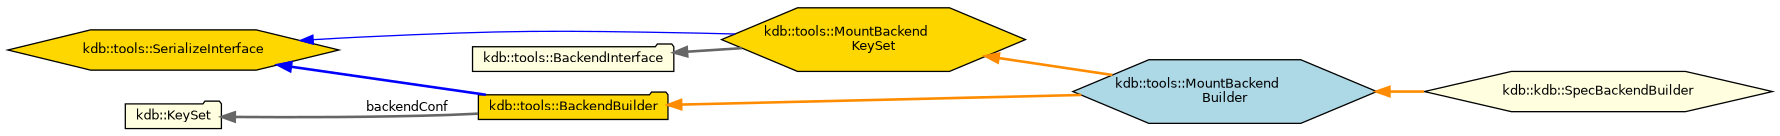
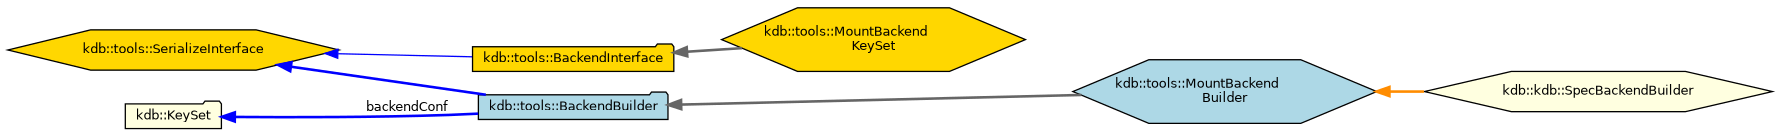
edge "kdb::tools::MountBackend KeySet" -> "kdb::tools::SerializeInterface": now "kdb::tools::BackendInterface" -> "kdb::tools::SerializeInterface"
node "kdb::tools::BackendInterface": fillcolor lightyellow -> gold
edge "kdb::tools::MountBackend Builder" -> "kdb::tools::MountBackend KeySet": removed
edge "kdb::tools::MountBackend Builder" -> "kdb::tools::BackendBuilder": color darkorange -> gray40
node "kdb::tools::BackendBuilder": fillcolor gold -> lightblue
edge "kdb::tools::BackendBuilder" -> "kdb::KeySet": color gray40 -> blue
